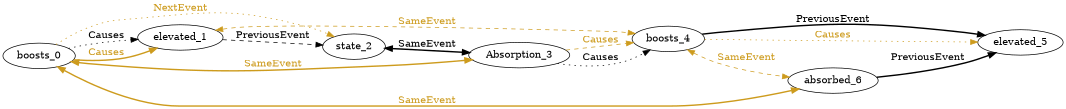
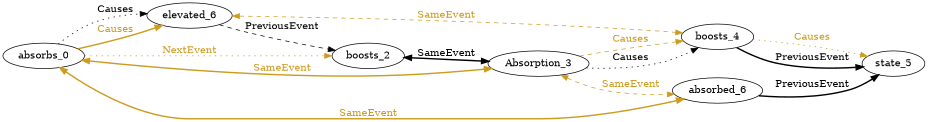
node "elevated_1": label "elevated_1" -> "elevated_6"
node "elevated_5": label "elevated_5" -> "state_5"
node "state_2": label "state_2" -> "boosts_2"
node "boosts_0": label "boosts_0" -> "absorbs_0"
edge "boosts_4" -- "absorbed_6": now "Absorption_3" -- "absorbed_6"
